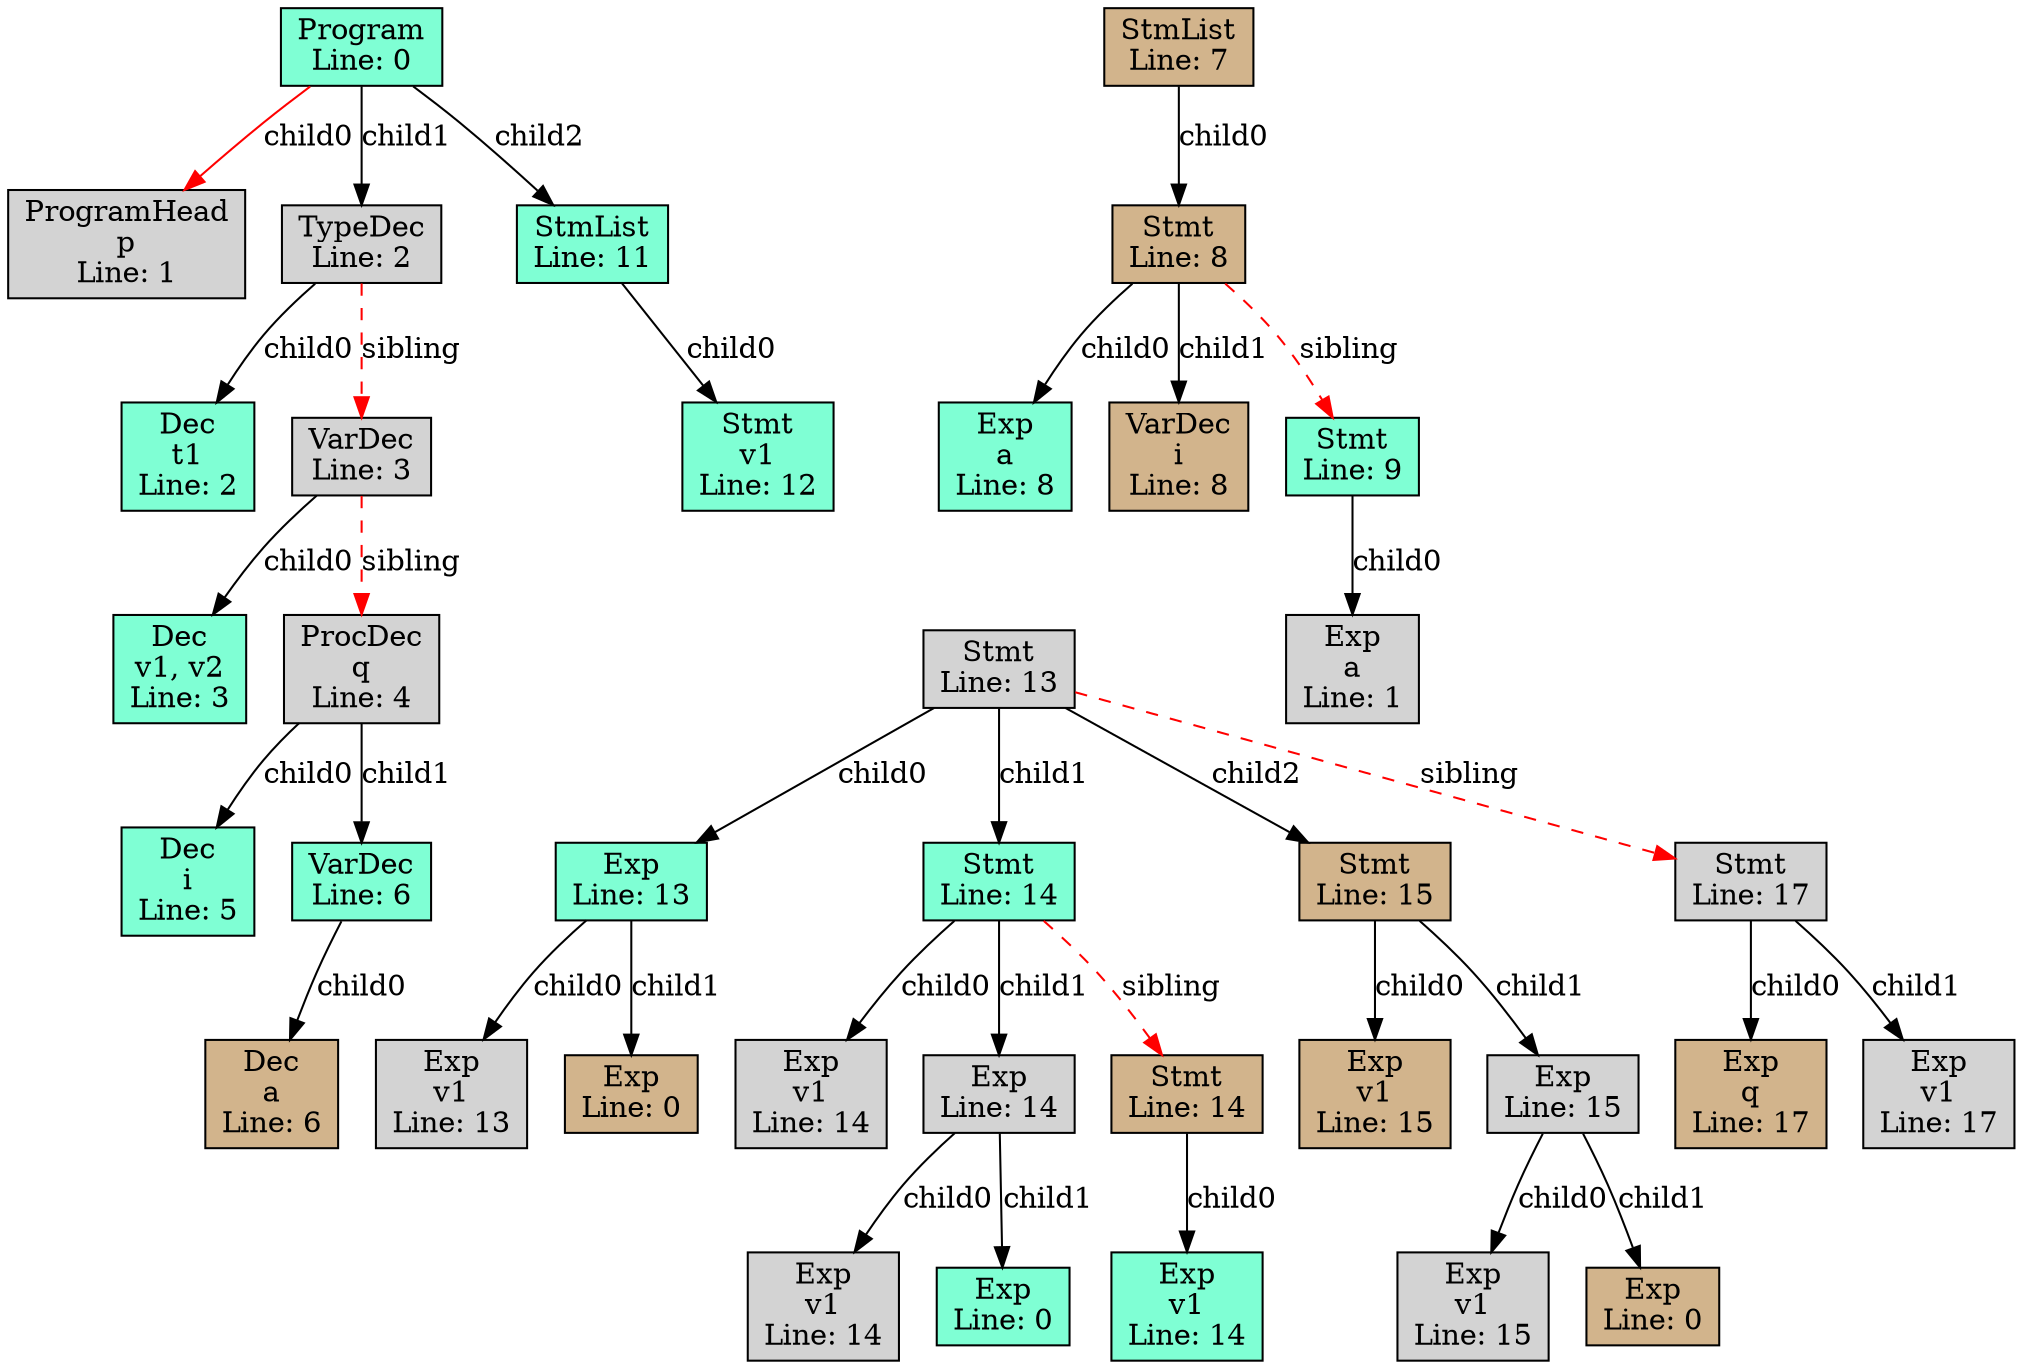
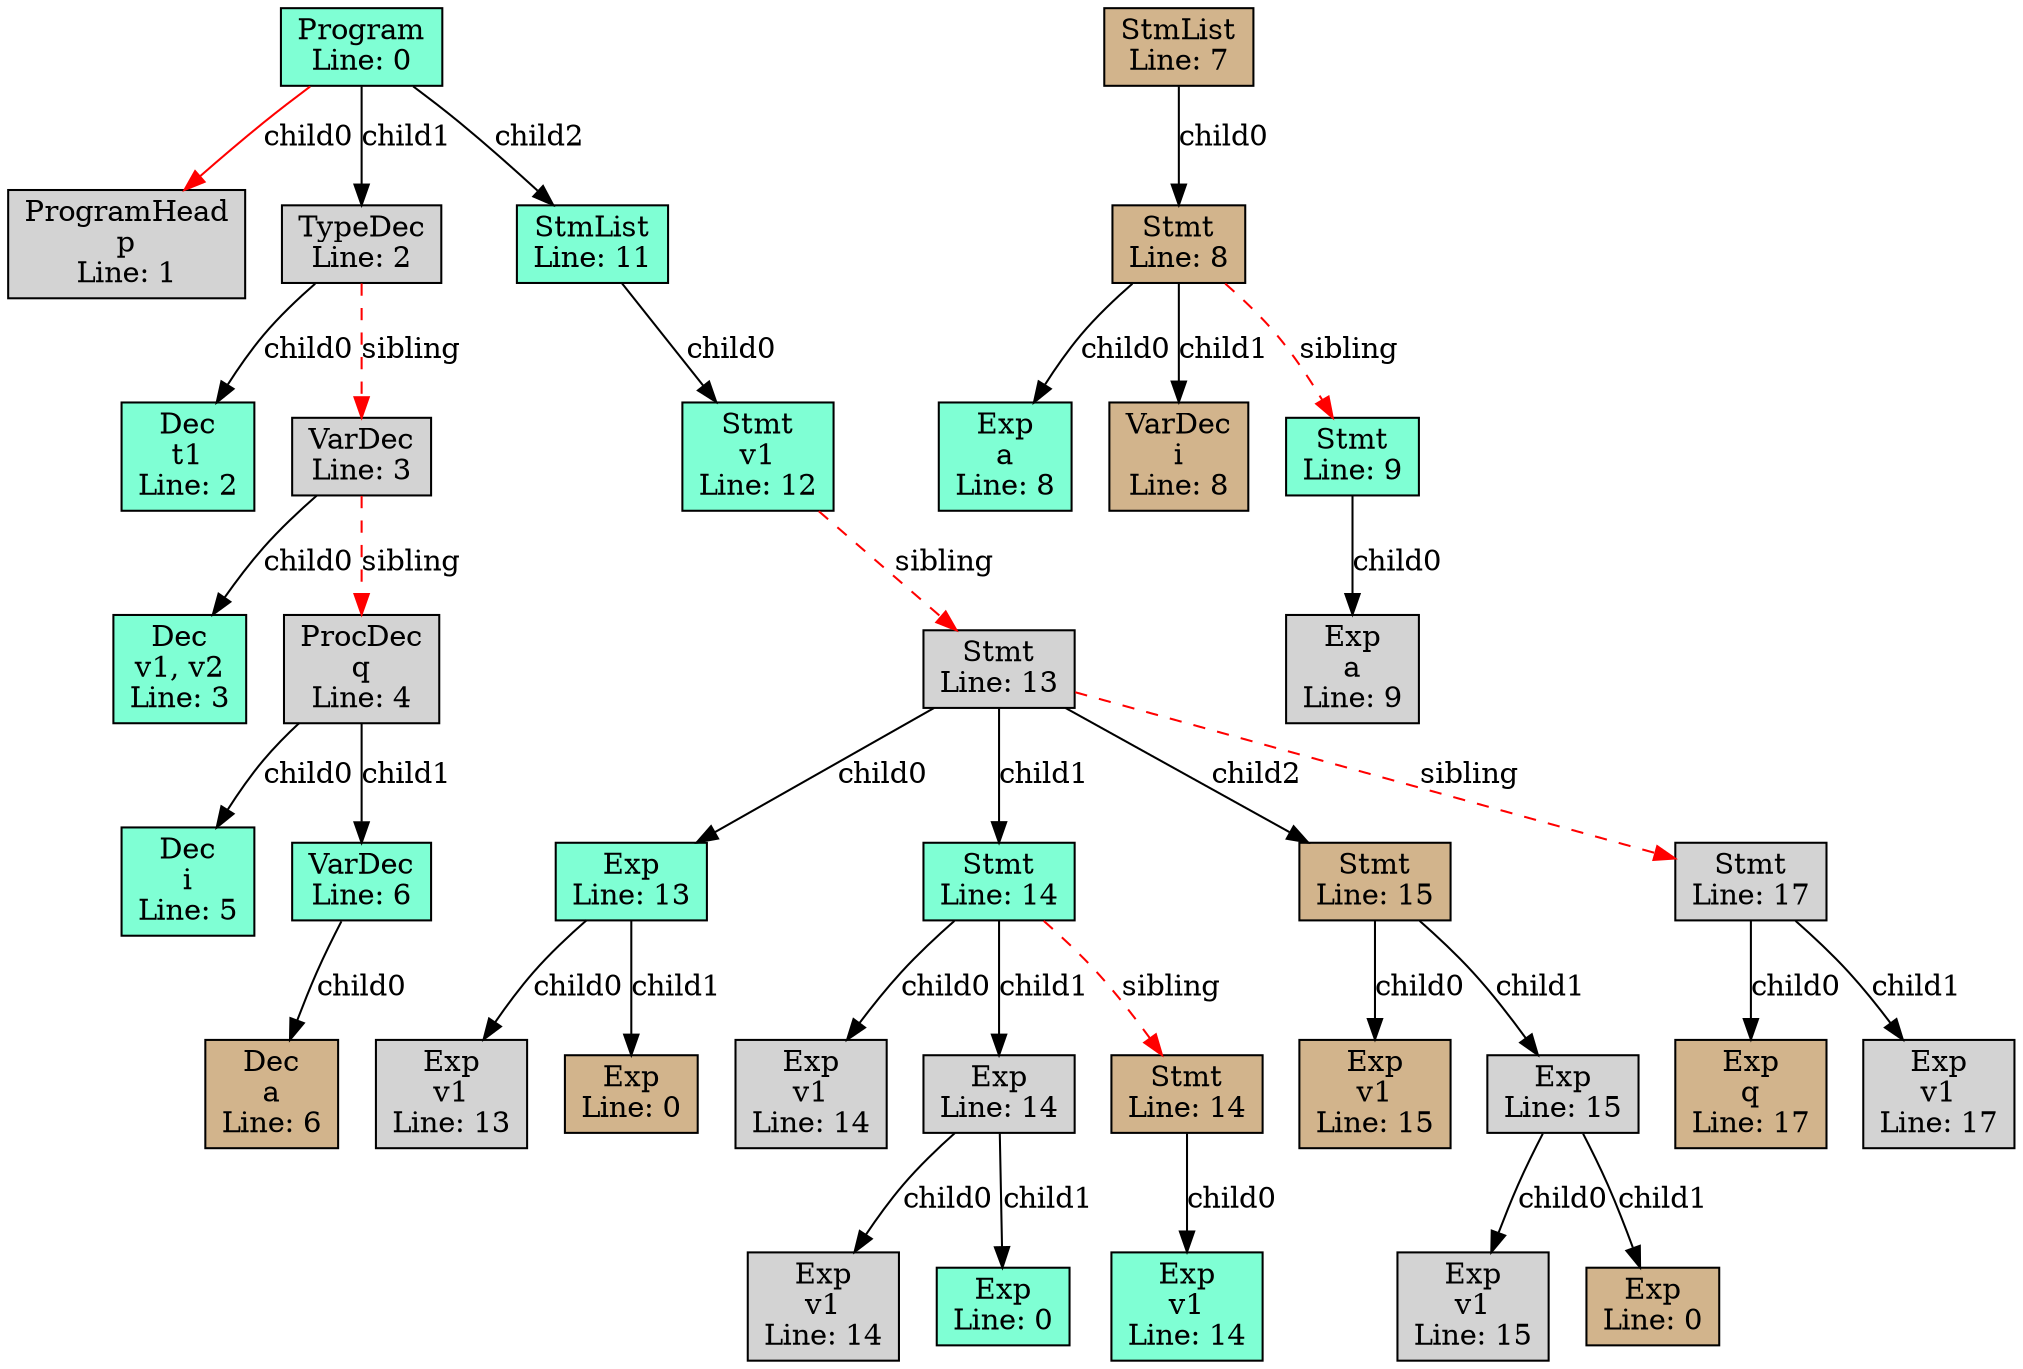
edge "Stmt v1 Line: 12" -> "Stmt Line: 13": added, label "sibling"
node "Exp a Line: 1": label "Exp a Line: 1" -> "Exp a Line: 9"
